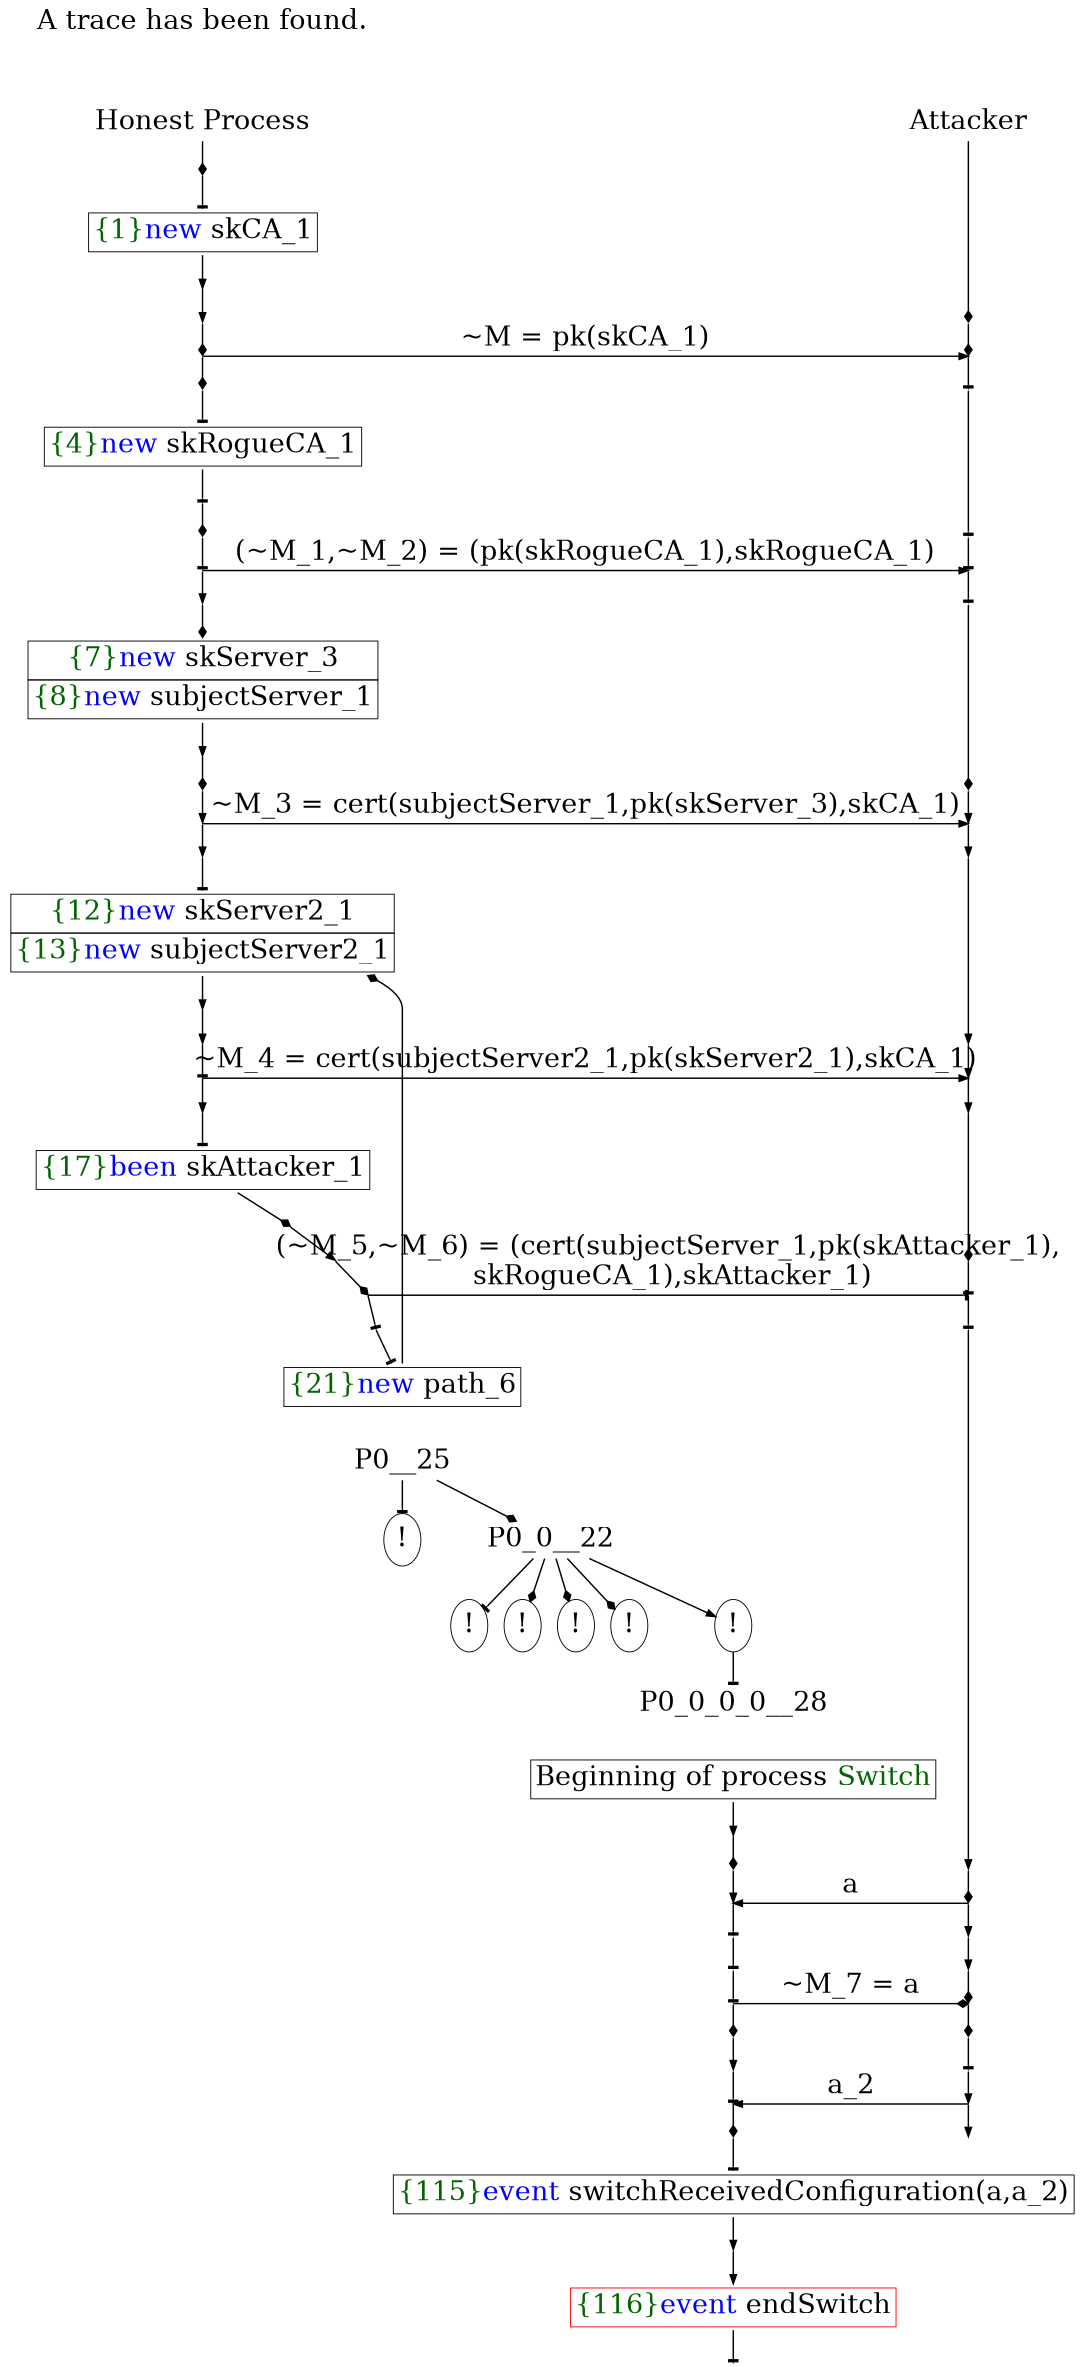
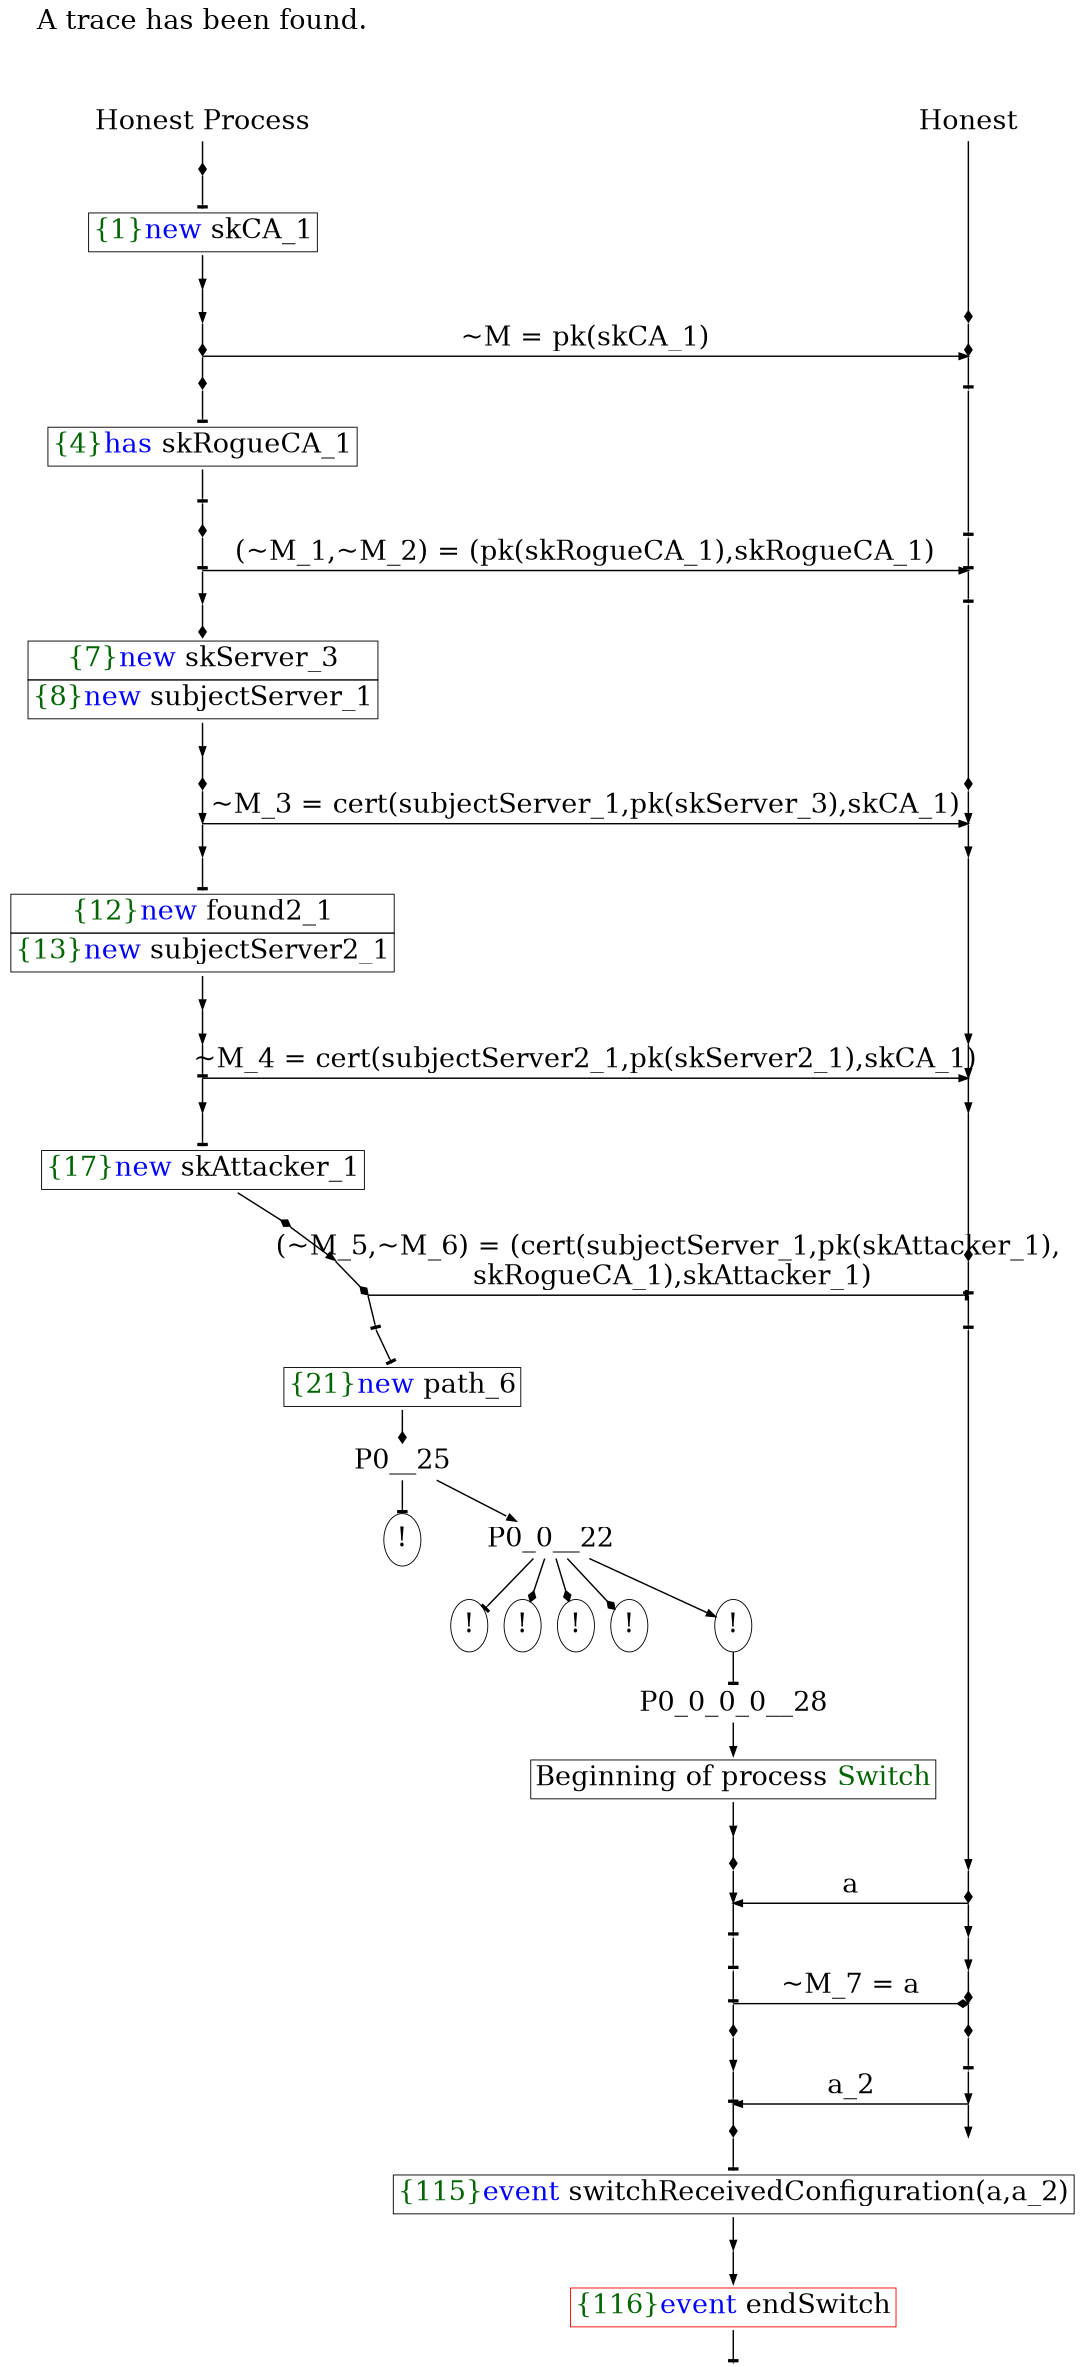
node "Attacker": label "Attacker" -> "Honest"
node "{4}": text "new" -> "has"
node "{12}": text "skServer2_1" -> "found2_1"
edge "{21}" -> "{12}": now "{21}" -> "P0__25"
node "{17}": text "been" -> "new"
edge "P0__25" -> "P0_0__22": arrowhead diamond -> normal
edge "P0_0_0_0__28" -> "Beginning of process": added
